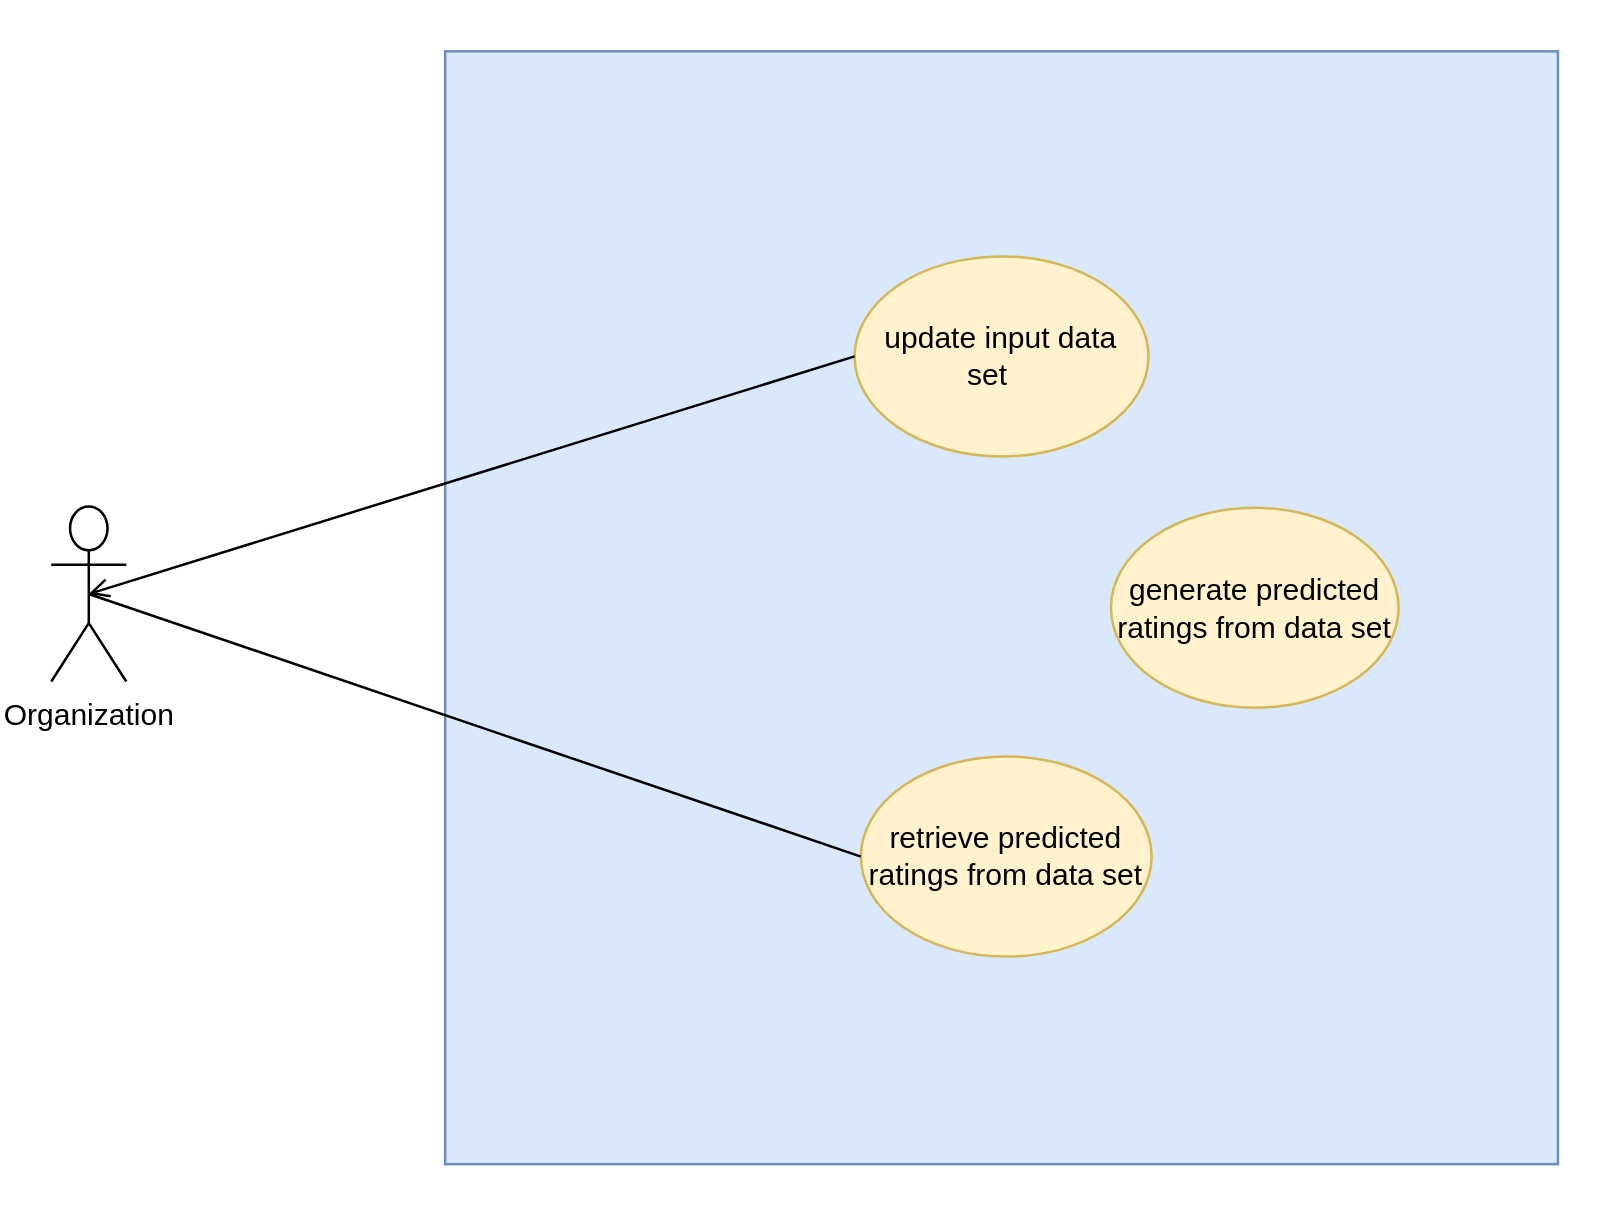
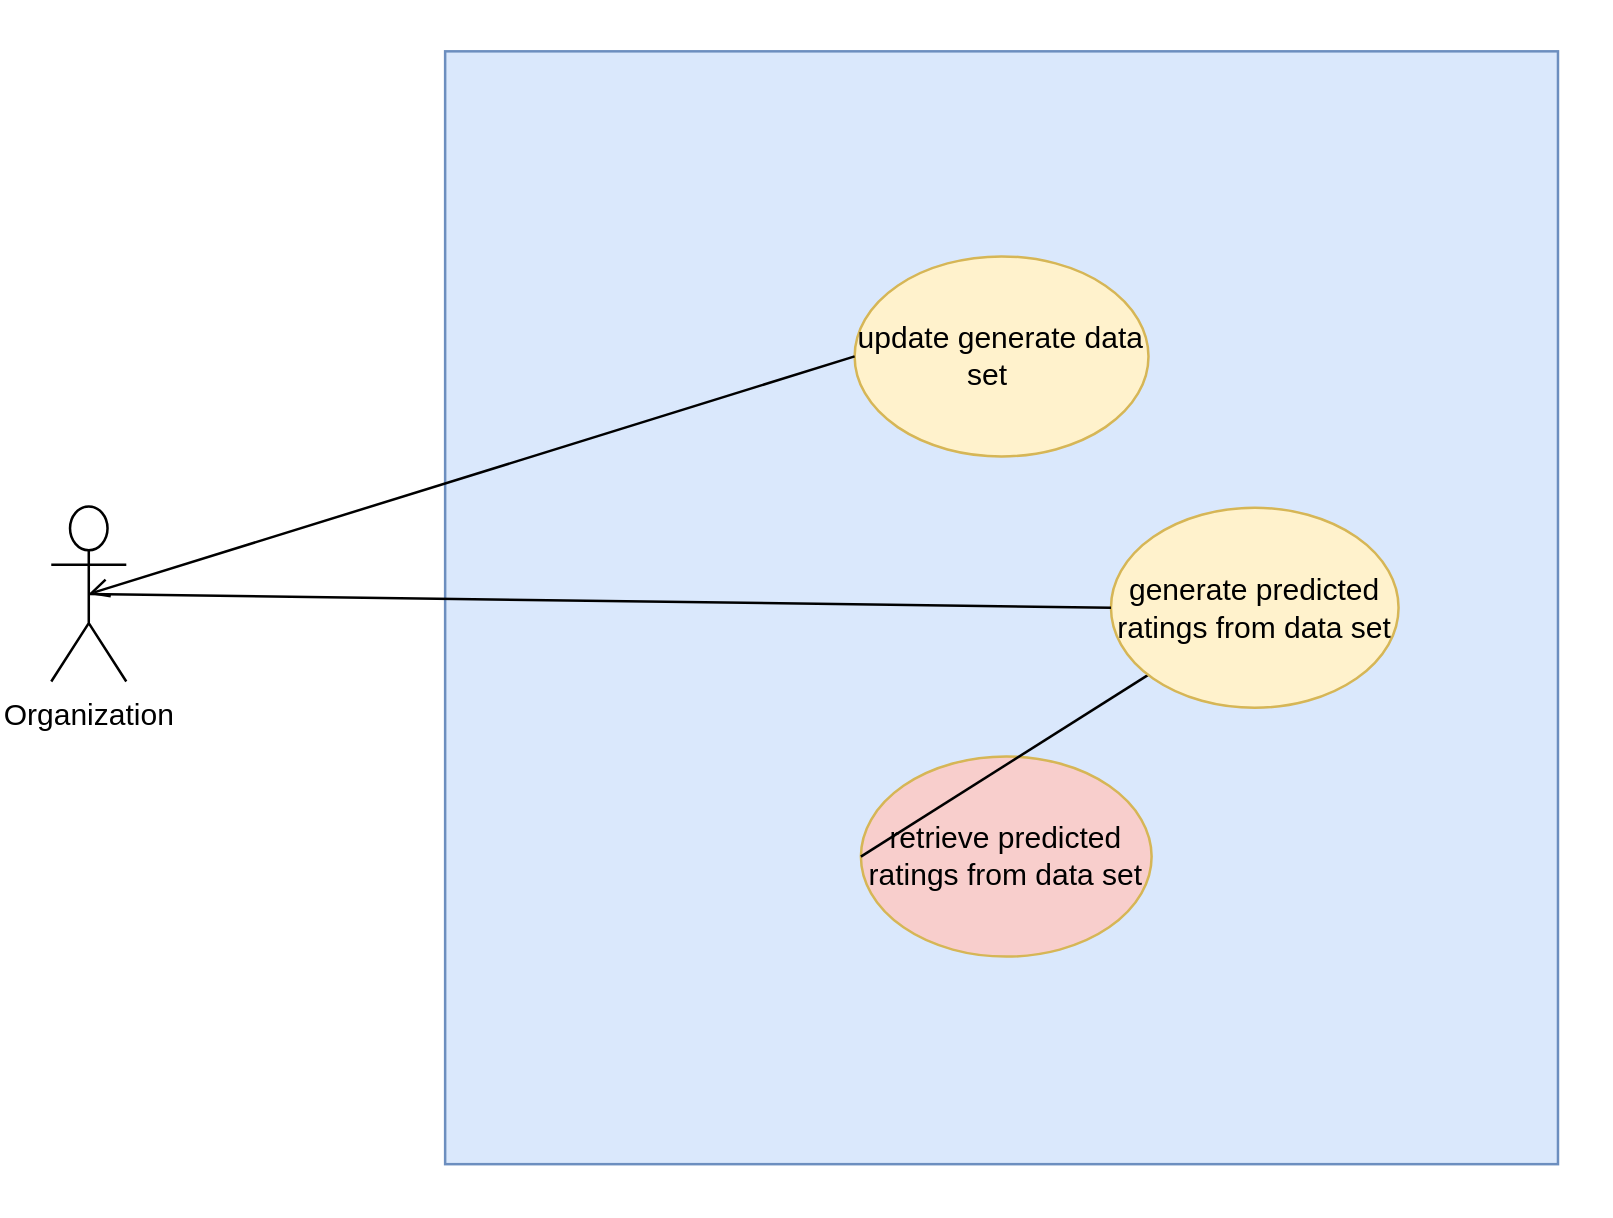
node "update input data set": label "update input data set" -> "update generate data set"
edge "Organization" -- "generate predicted ratings from data set": added
edge "Organization" -- "retrieve predicted ratings from data set": now "generate predicted ratings from data set" -- "retrieve predicted ratings from data set"
node "retrieve predicted ratings from data set": fillcolor #fff2cc -> #f8cecc
